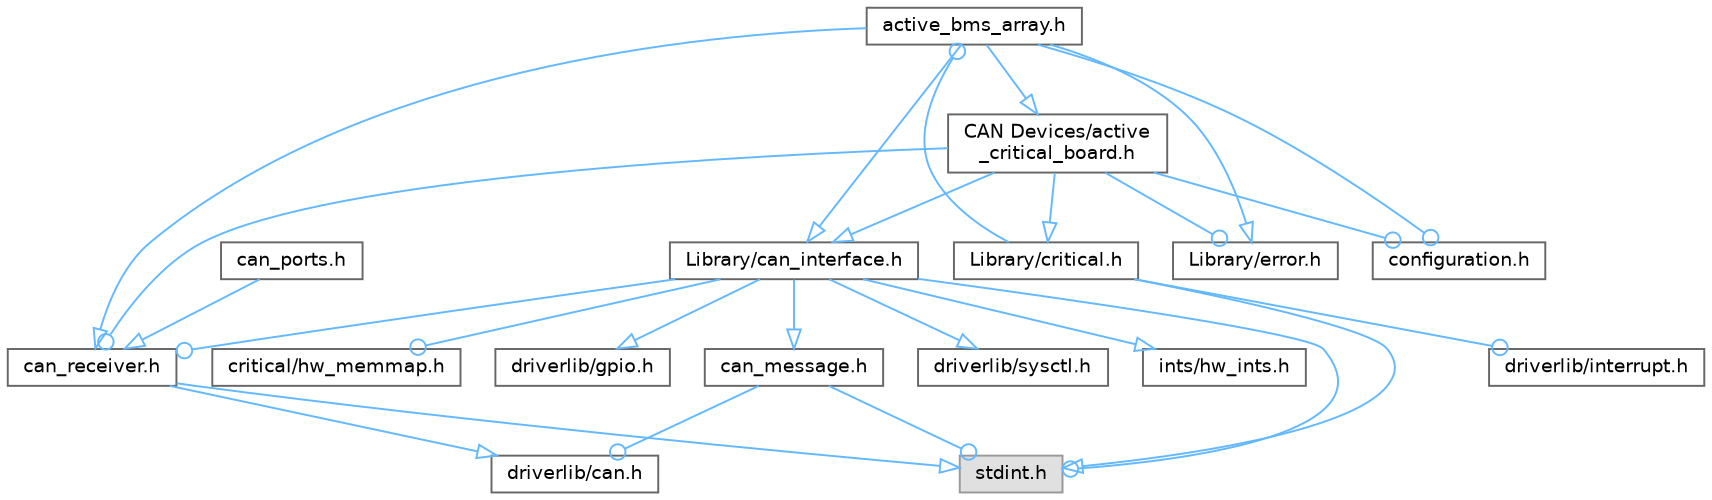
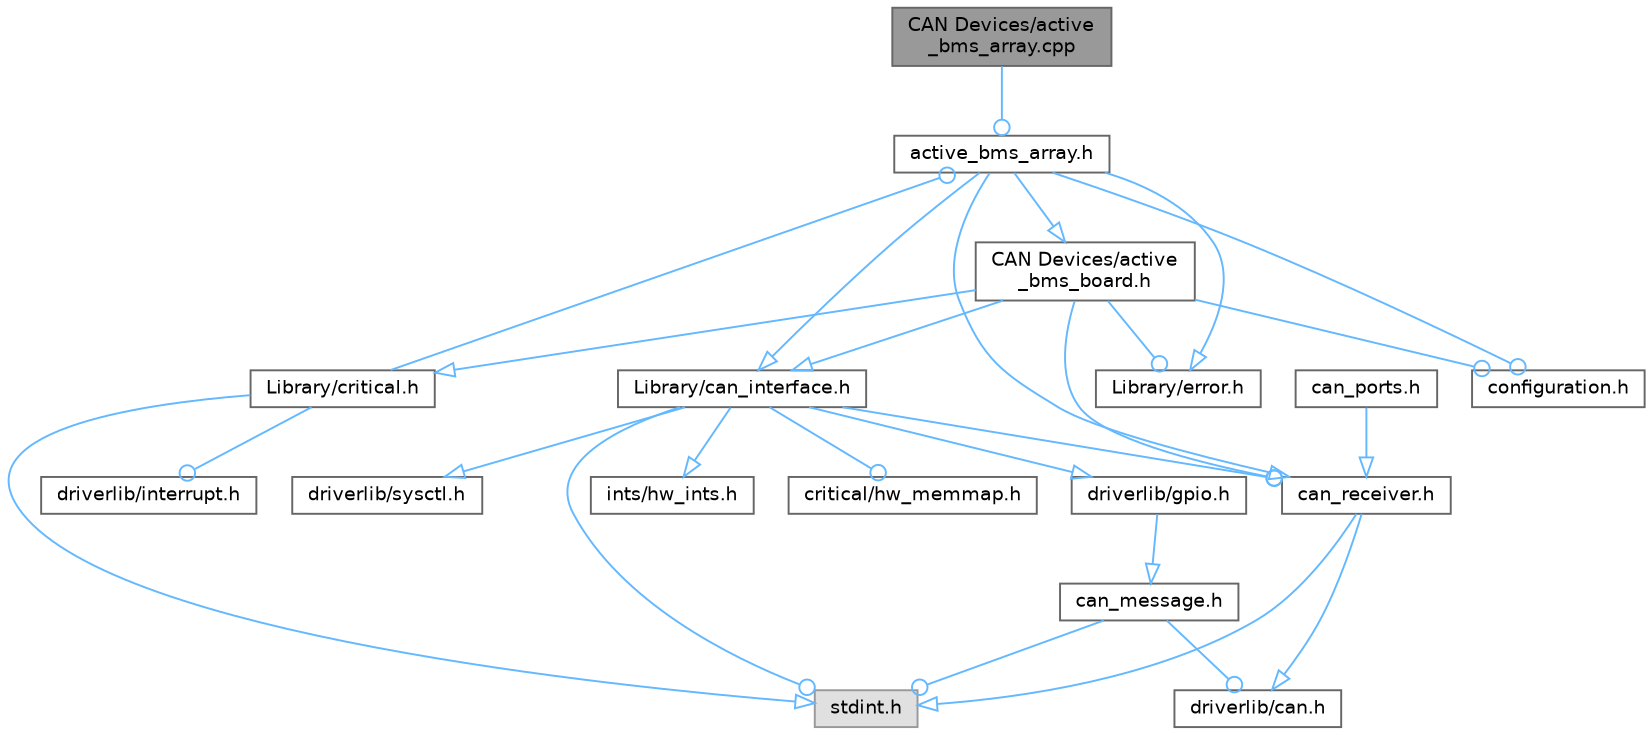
node "CAN Devices/active _bms_array.cpp": added
node "CAN Devices/active _critical_board.h": label "CAN Devices/active _critical_board.h" -> "CAN Devices/active _bms_board.h"
edge "Library/can_interface.h" -> "can_message.h": now "driverlib/gpio.h" -> "can_message.h"
